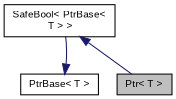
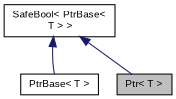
edge "SafeBool< PtrBase< T > >" -> "PtrBase< T >": reversed
